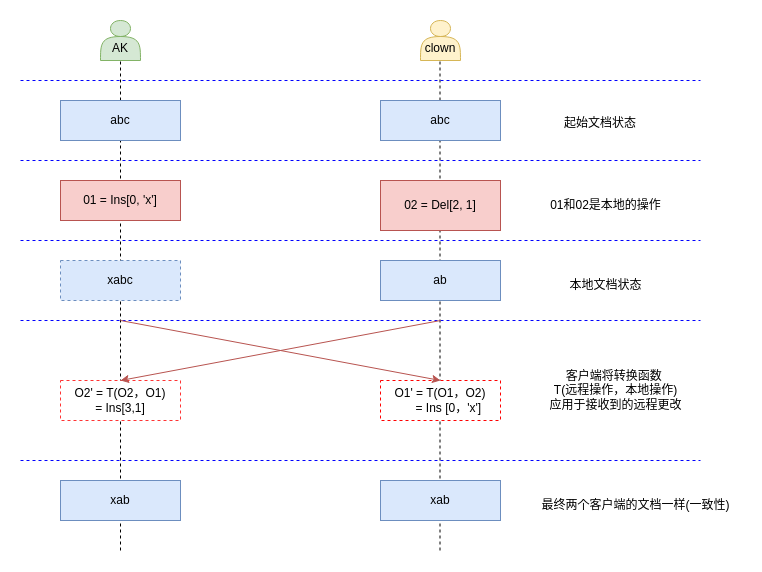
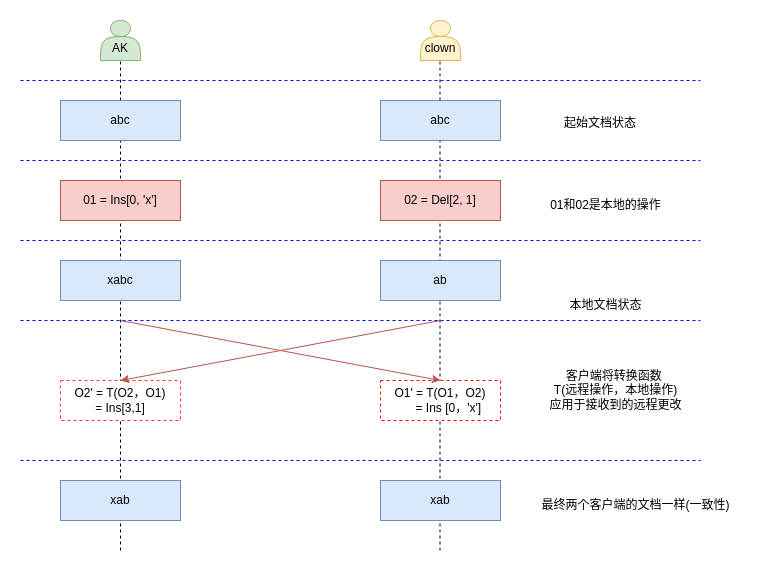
node "02 = Del[2, 1]": size 120x50 -> 120x40
node "xabc": style dashed -> solid
node "本地文档状态": moved (606, 286) -> (606, 306)
